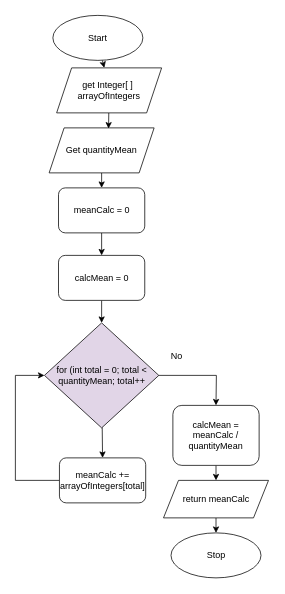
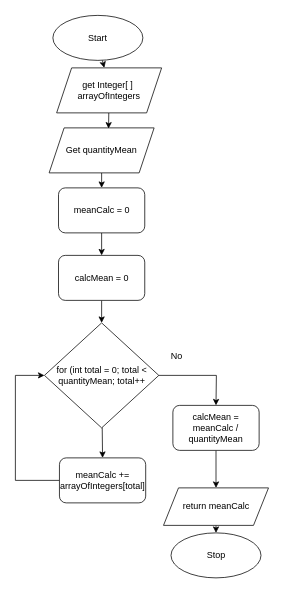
node "for (int total = 0; total < quantityMean; total++": fillcolor #e1d5e7 -> #ffffff
node "calcMean = meanCalc / quantityMean": size 86x60 -> 86x45
node "return meanCalc": moved (216, 499) -> (216, 507)
